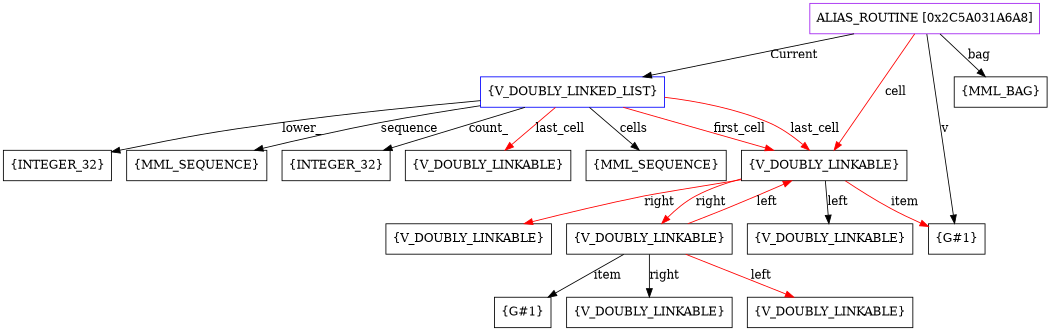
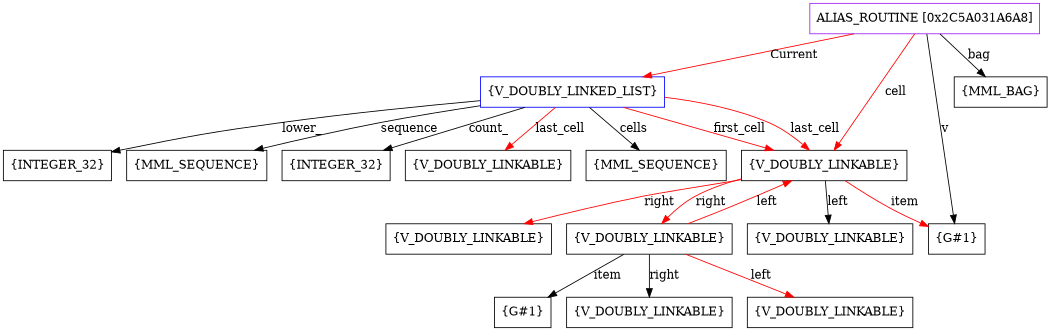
edge "ALIAS_ROUTINE [0x2C5A031A6A8]" -> "{V_DOUBLY_LINKED_LIST}": color black -> red
